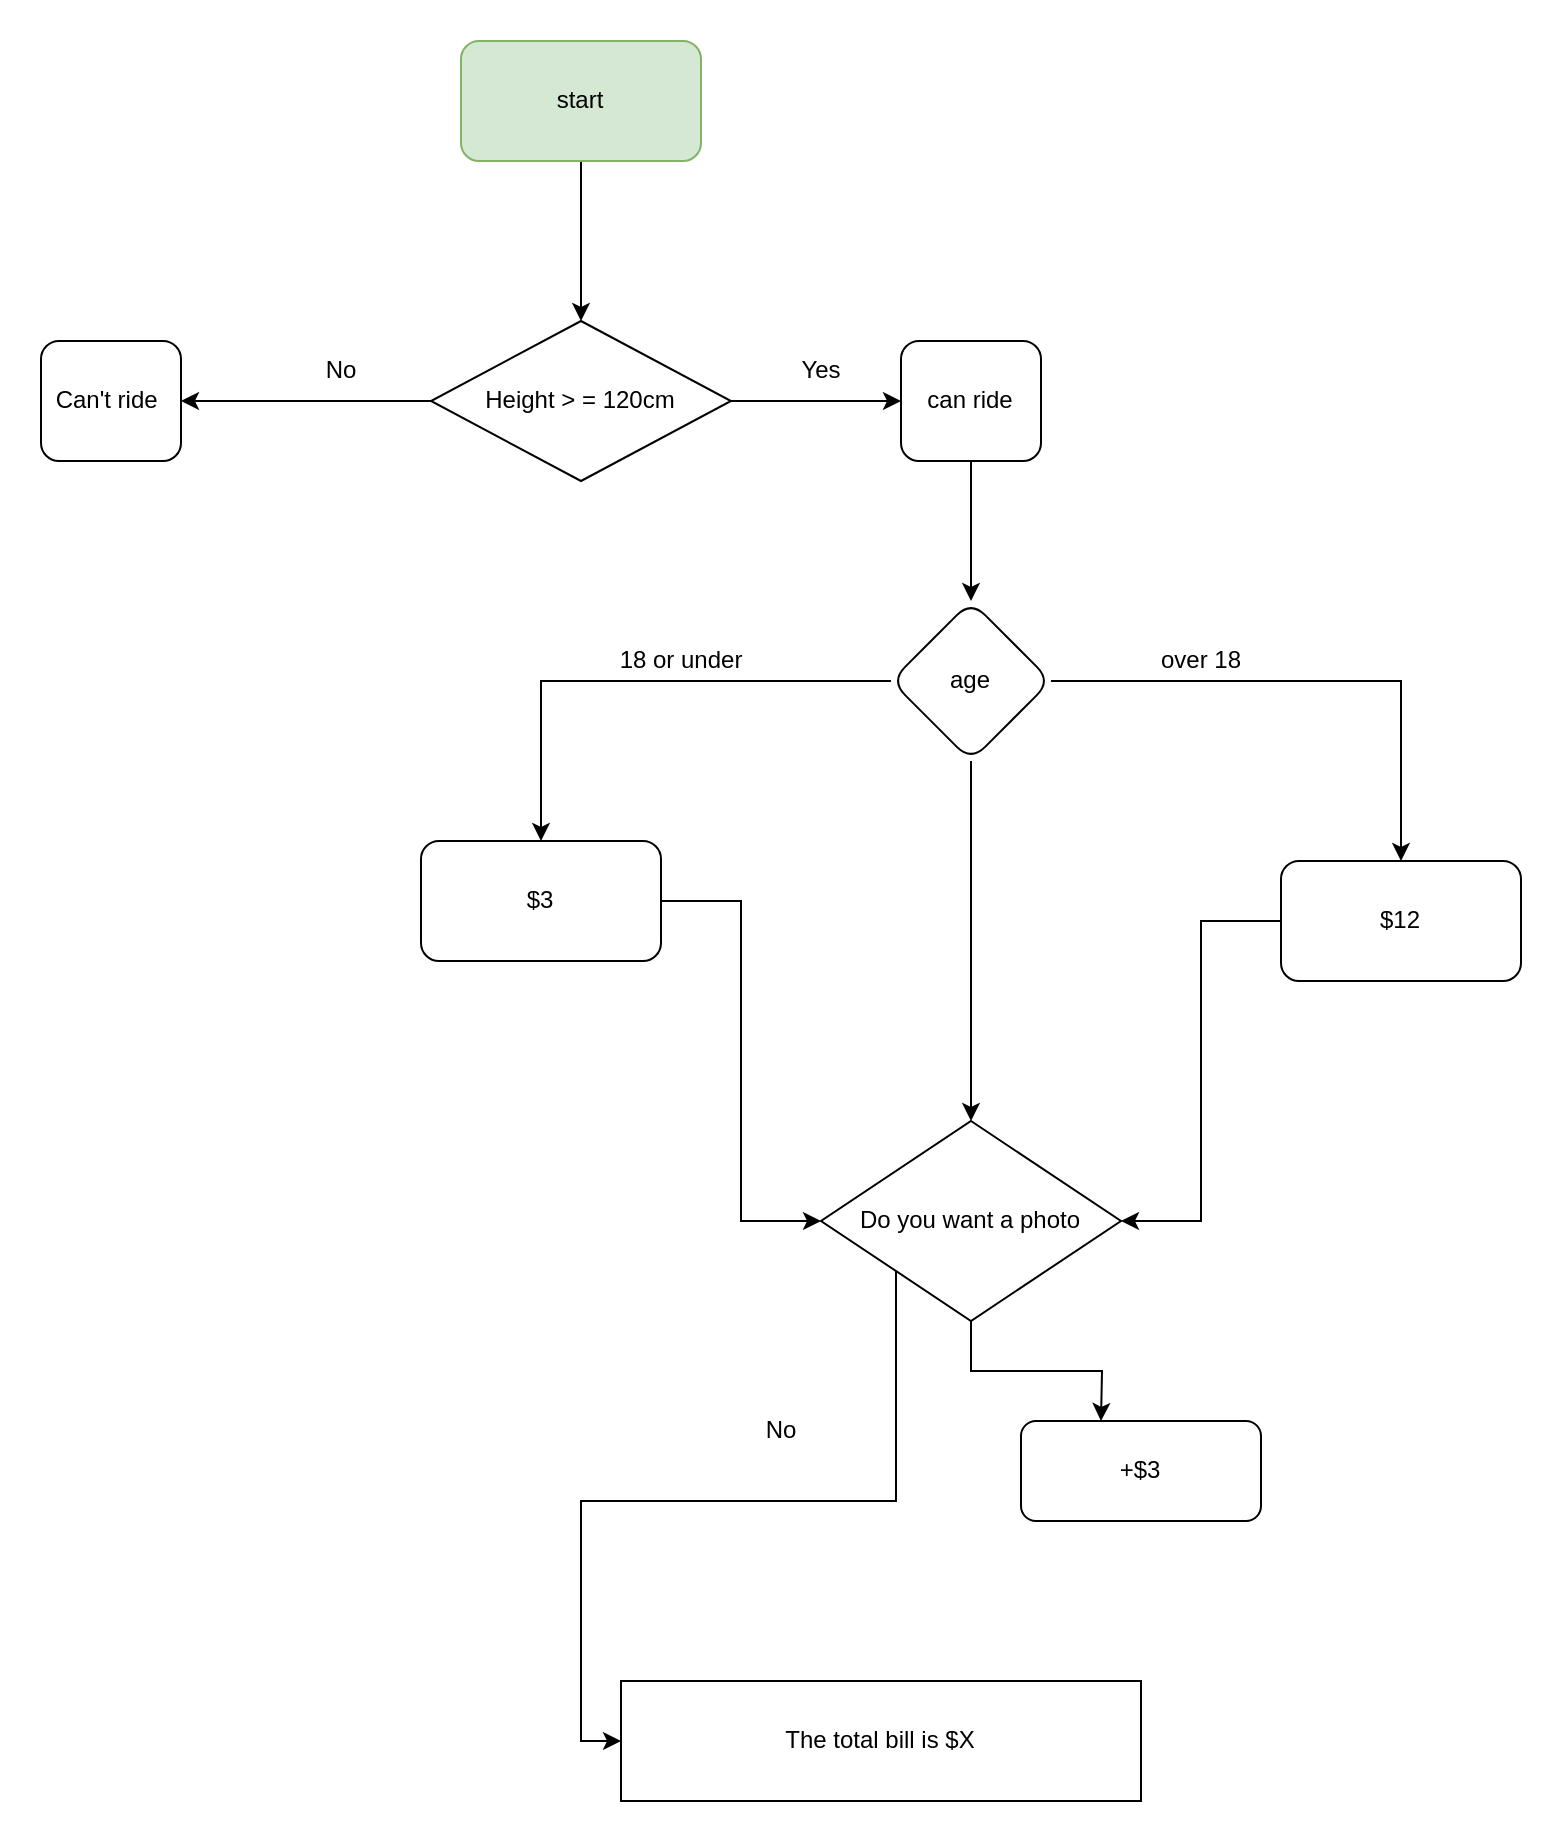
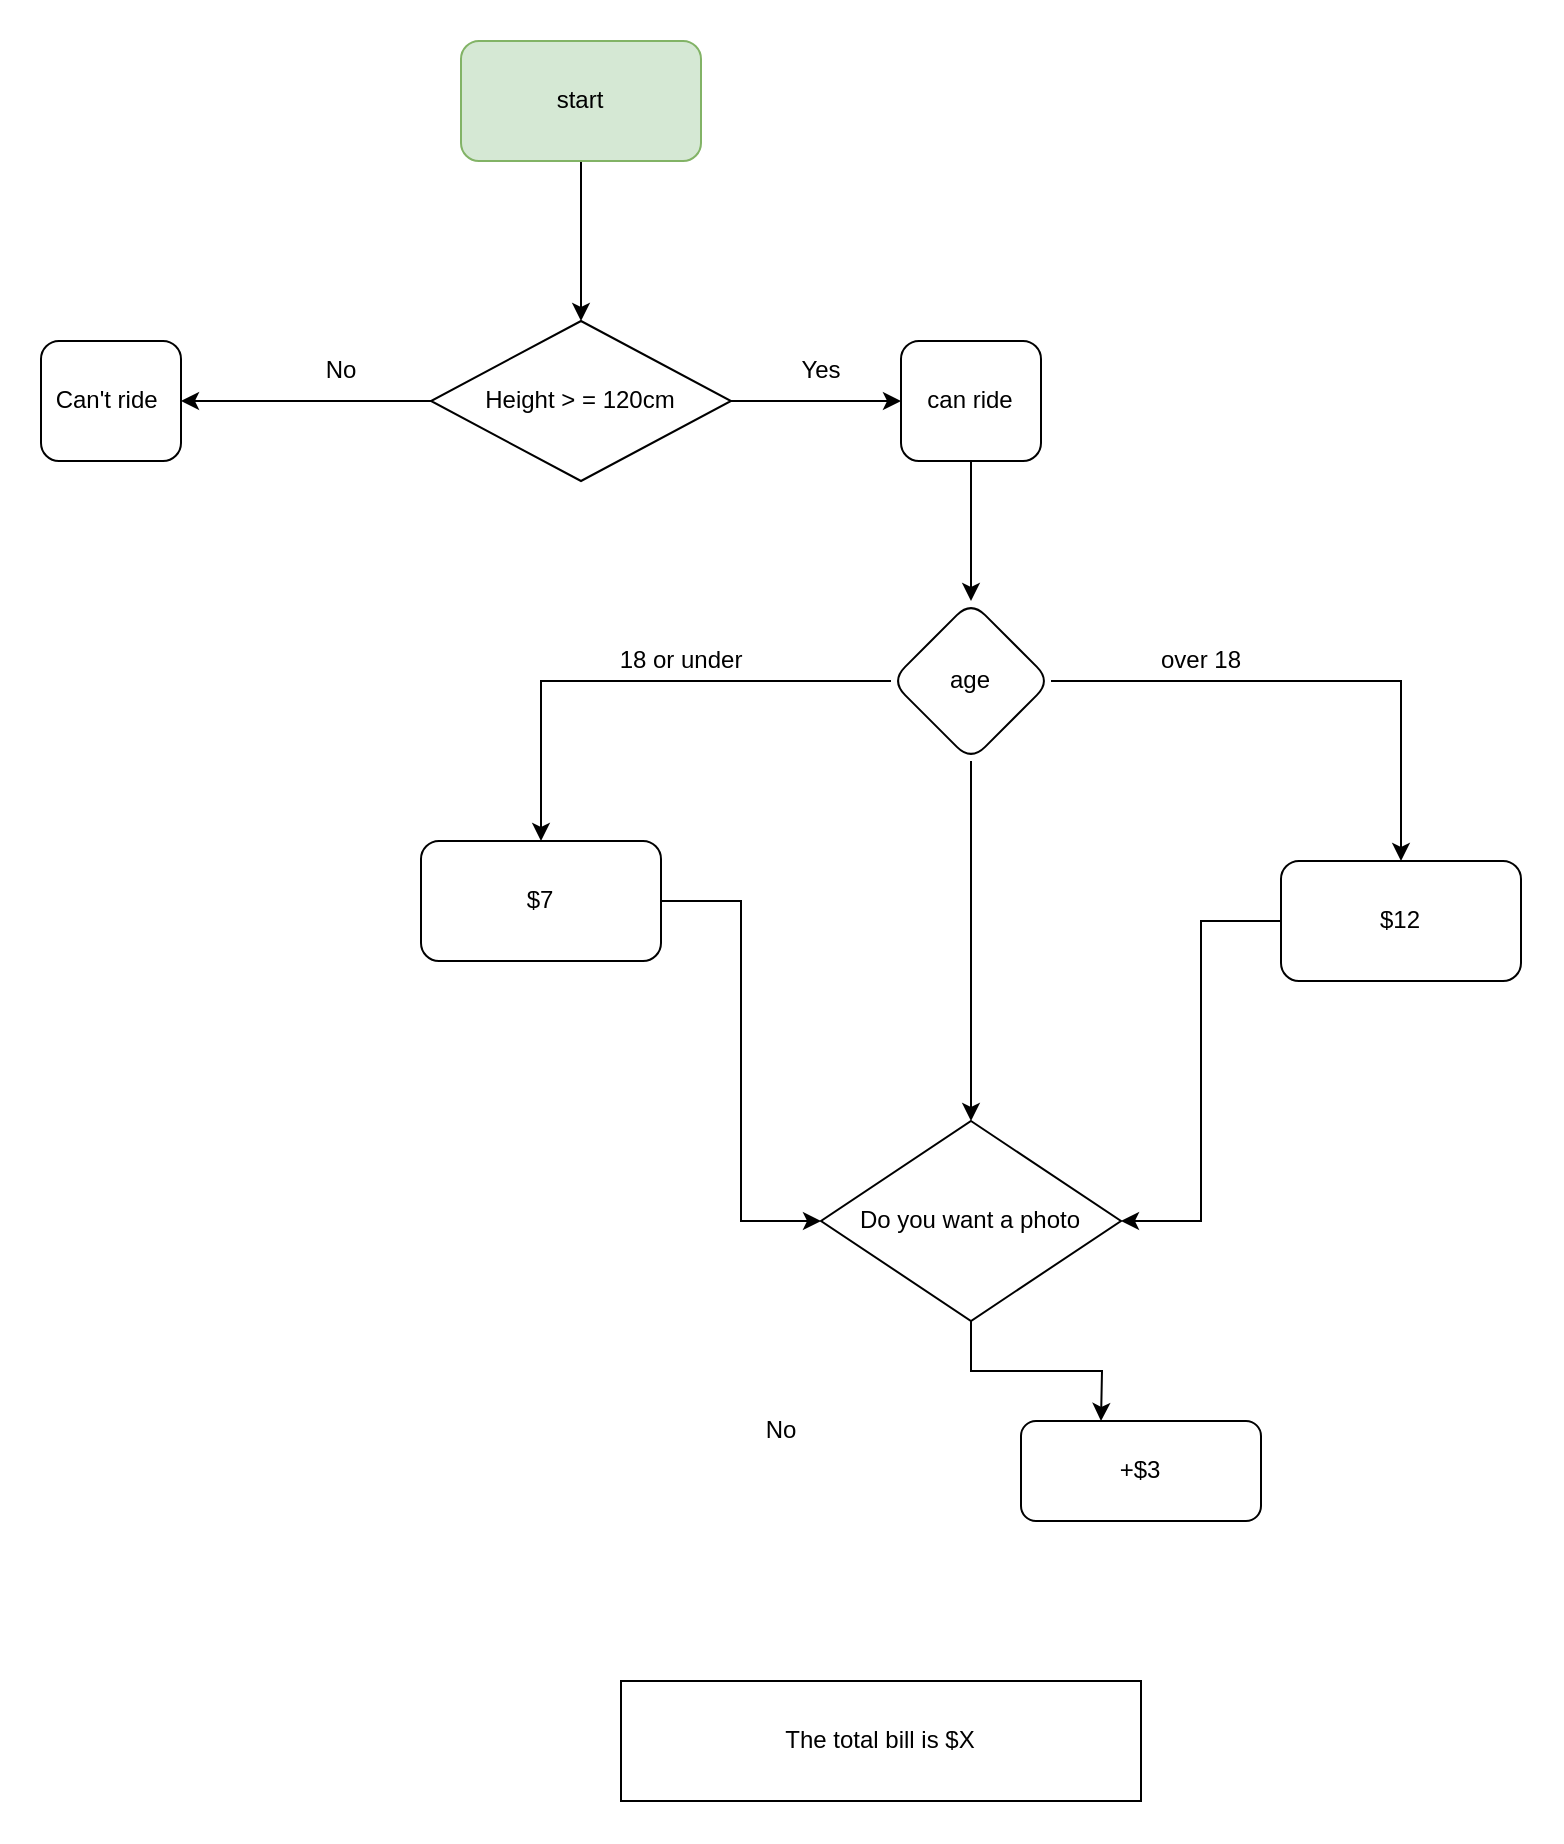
node "$3": label "$3" -> "$7"
edge "Do you want a photo" -> "The total bill is $X": removed
